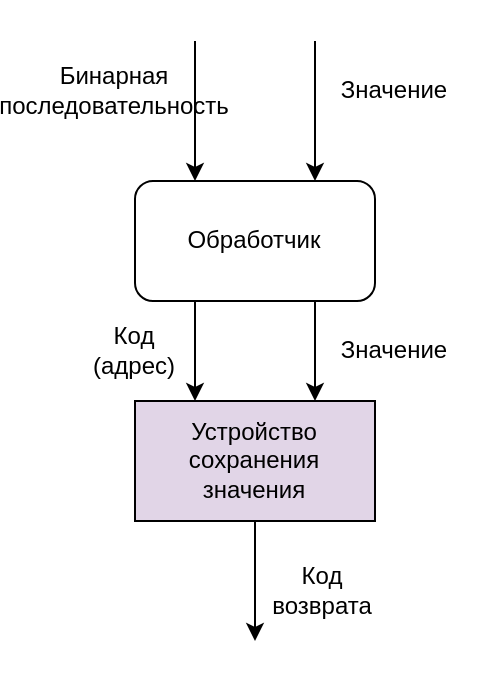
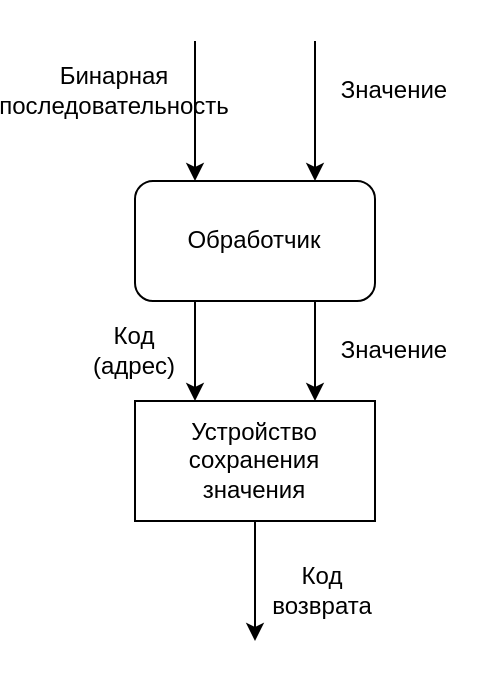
node "Устройство сохранения значения": fillcolor #e1d5e7 -> #ffffff
